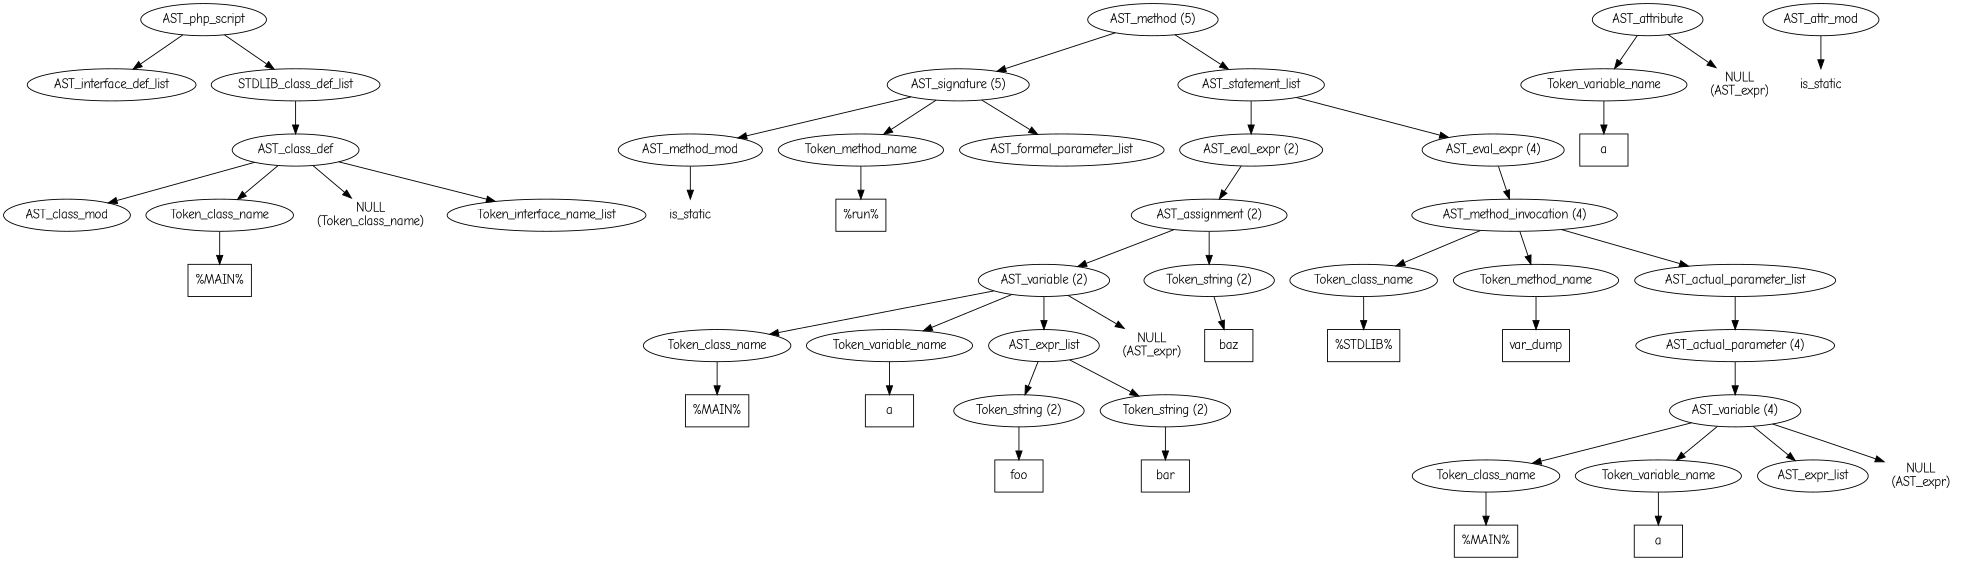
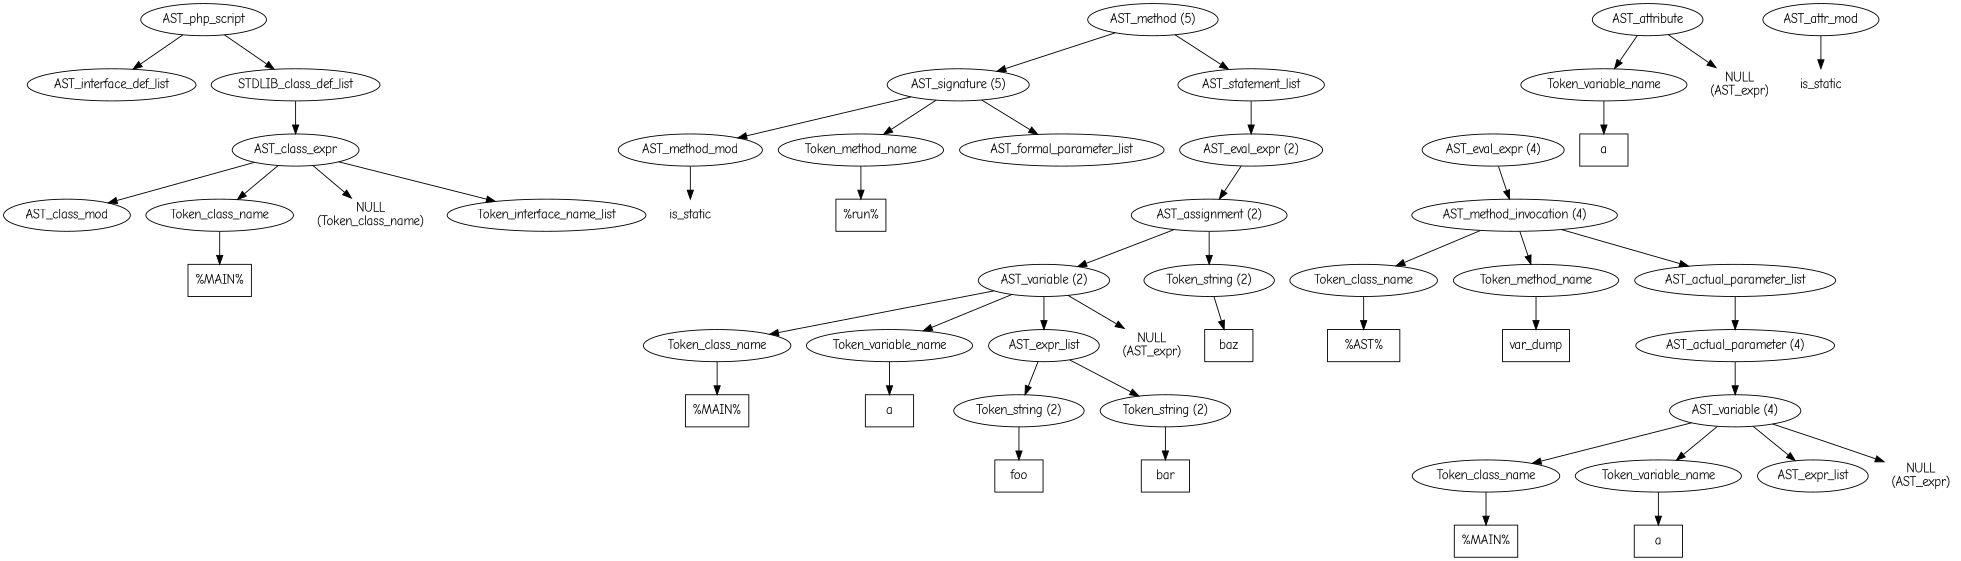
edge "AST_statement_list" -> "AST_eval_expr (4)": removed
node "AST_class_def": label "AST_class_def" -> "AST_class_expr"
node "%STDLIB%": label "%STDLIB%" -> "%AST%"
